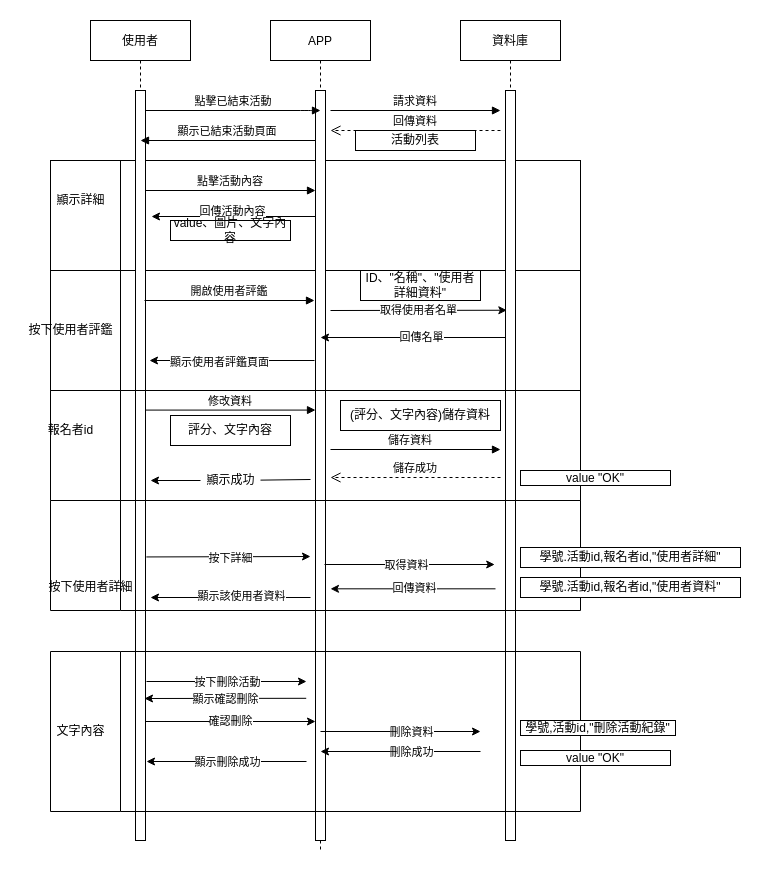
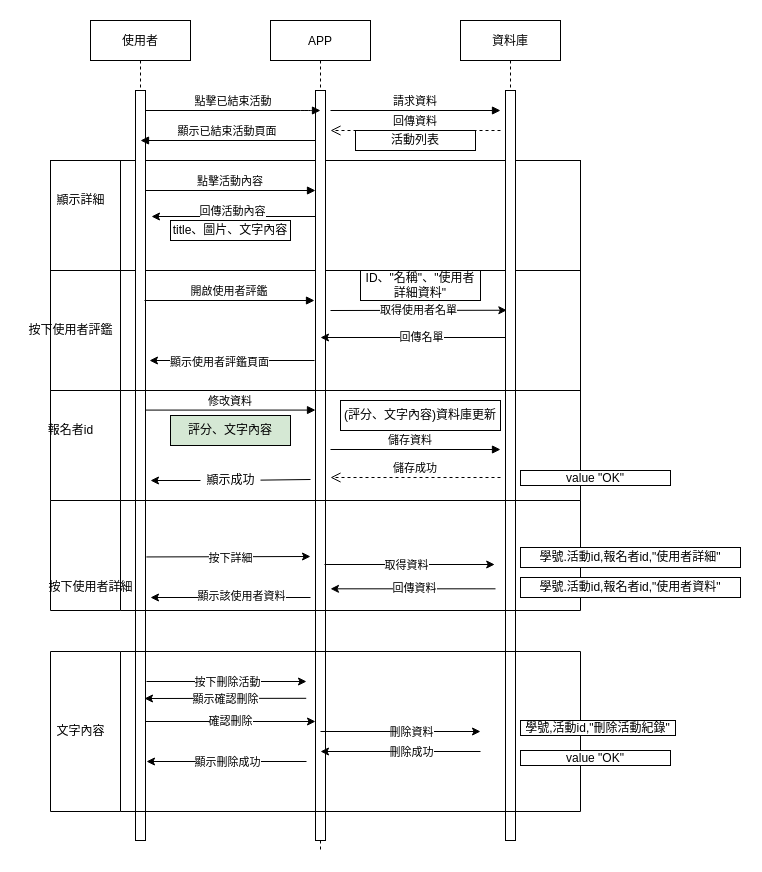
node "value、圖片、文字內容": label "value、圖片、文字內容" -> "title、圖片、文字內容"
node "(評分、文字內容)儲存資料": label "(評分、文字內容)儲存資料" -> "(評分、文字內容)資料庫更新"
node "評分、文字內容": fillcolor #ffffff -> #d5e8d4
